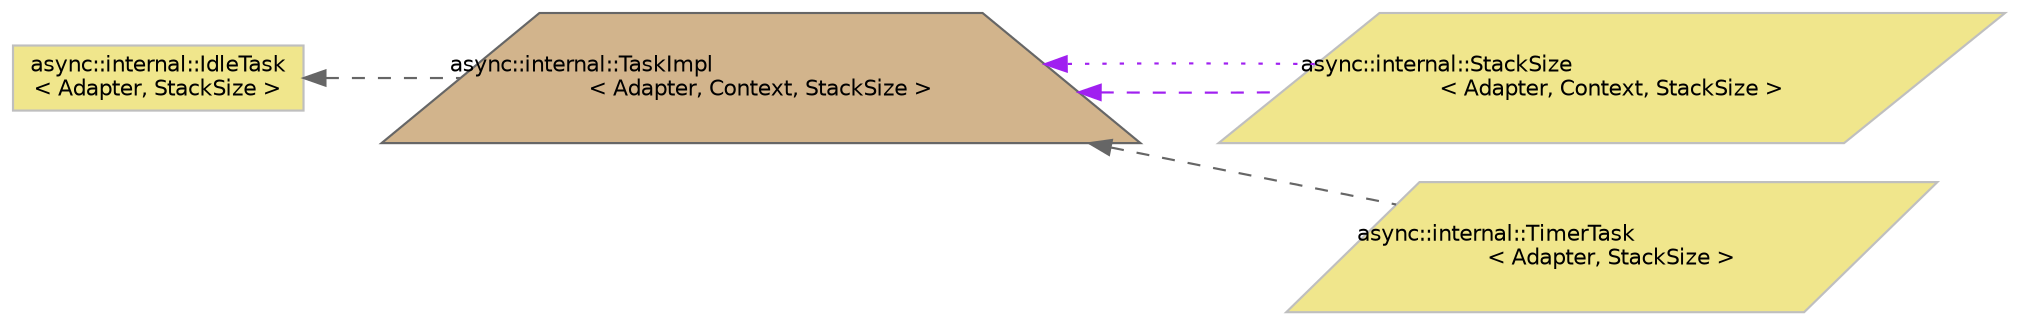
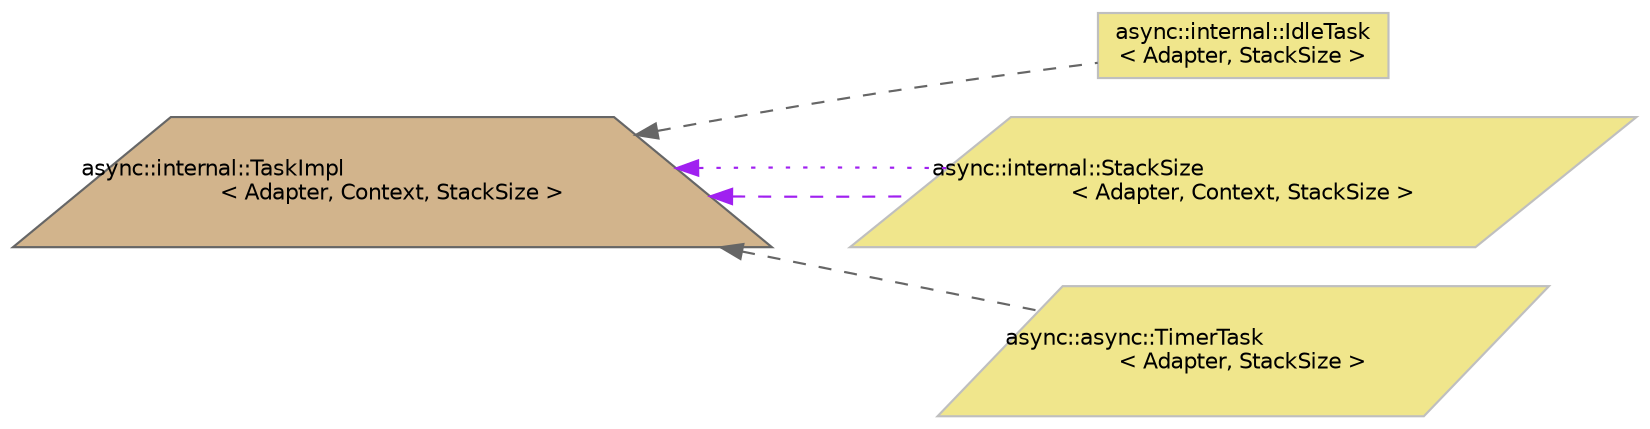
edge "async::internal::TaskImpl < Adapter, Context, StackSize >" -> "async::internal::IdleTask < Adapter, StackSize >": reversed
node "async::internal::TimerTask < Adapter, StackSize >": label "async::internal::TimerTask < Adapter, StackSize >" -> "async::async::TimerTask < Adapter, StackSize >"
